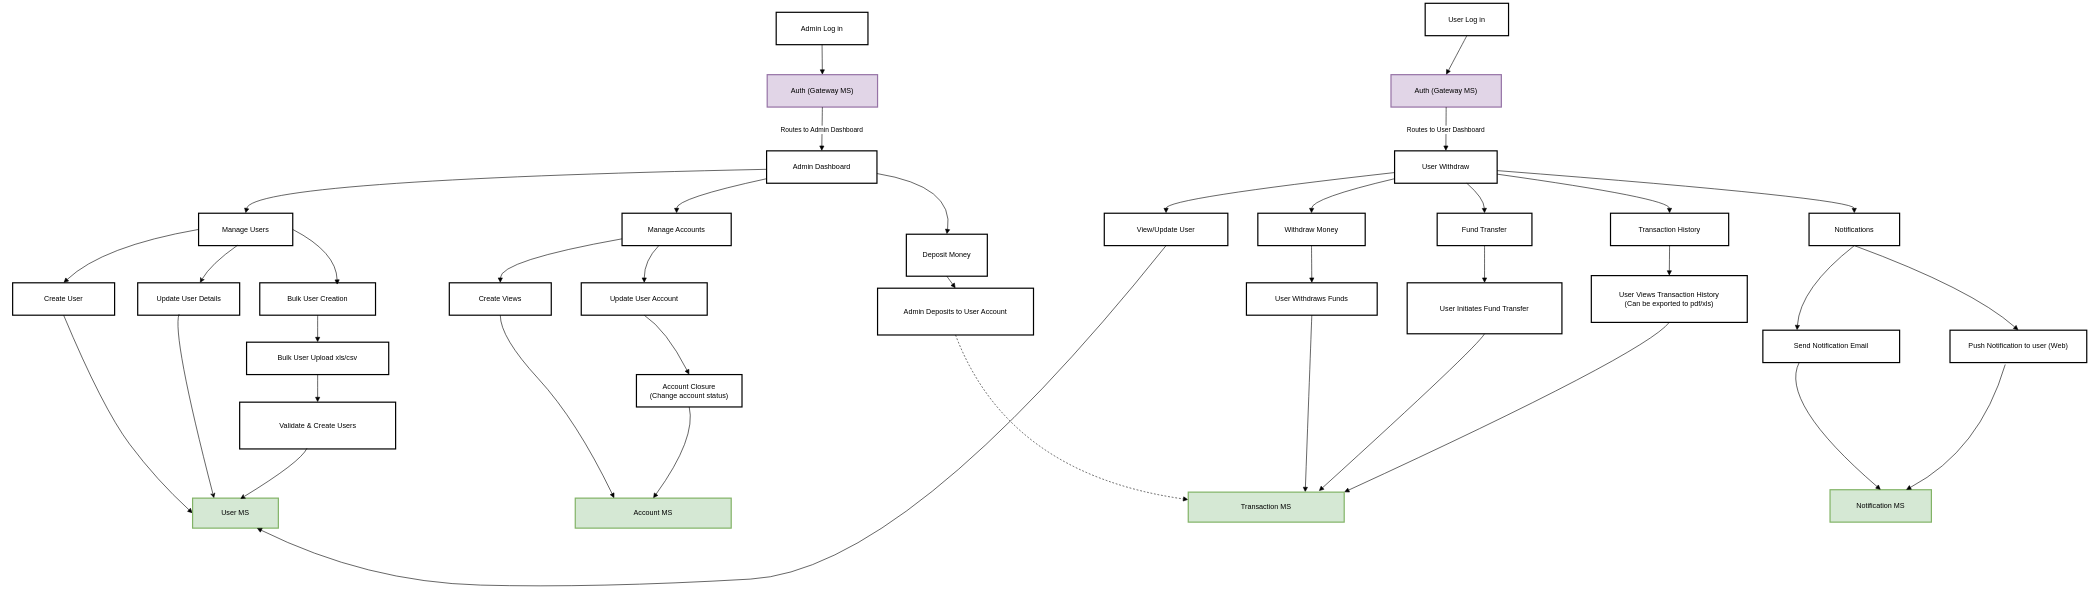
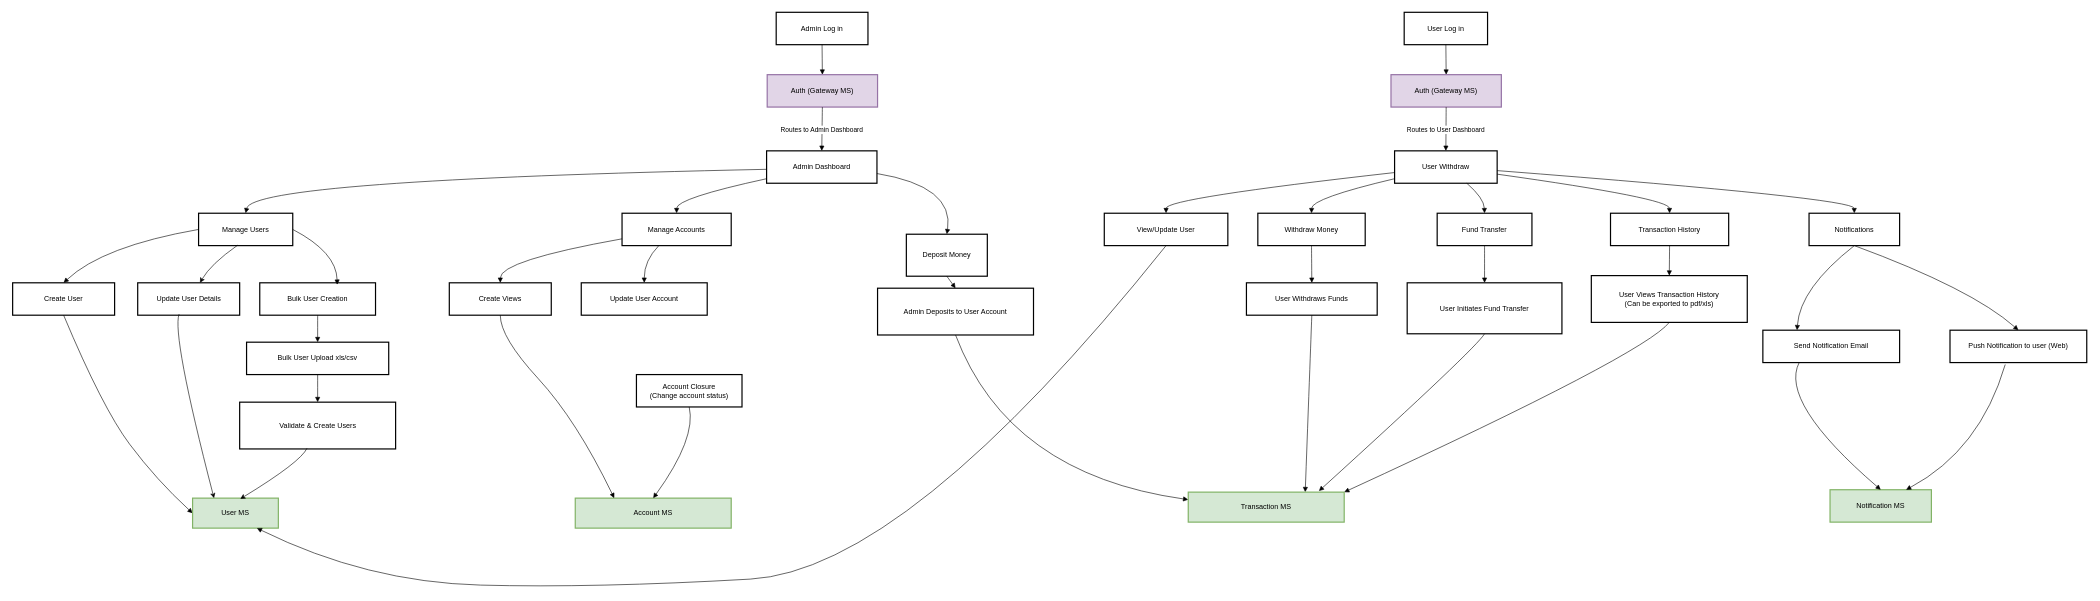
node "User Log in": moved (1467, 20) -> (1446, 29)
edge "Update User Account" -> "Account Closure (Change account status)": removed
edge "Admin Deposits to User Account" -> "Transaction MS": style dashed -> solid
